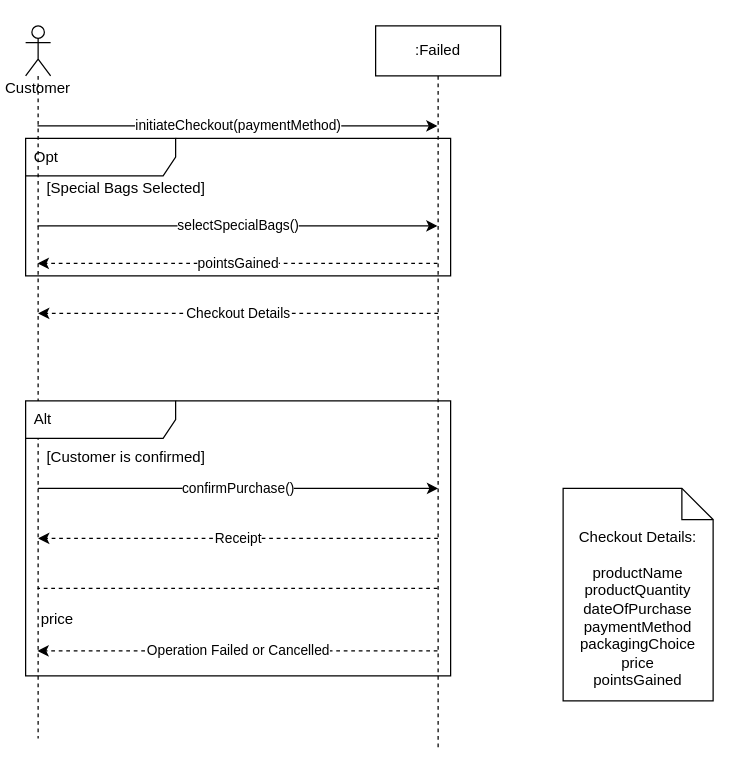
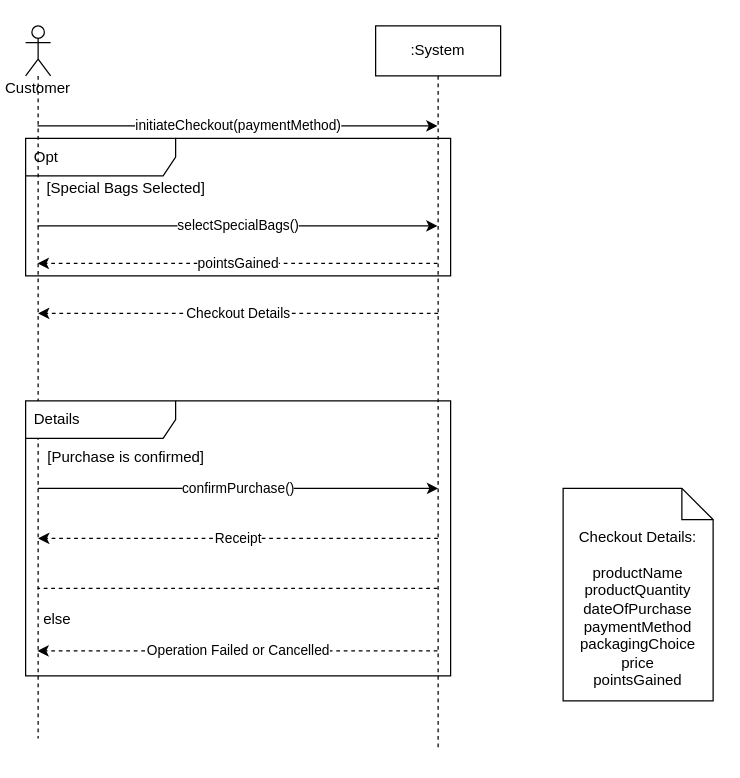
node ":Failed": label ":Failed" -> ":System"
node "Alt": label "Alt" -> "Details"
node "[Customer is confirmed]": label "[Customer is confirmed]" -> "[Purchase is confirmed]"
node "price": label "price" -> "else"
